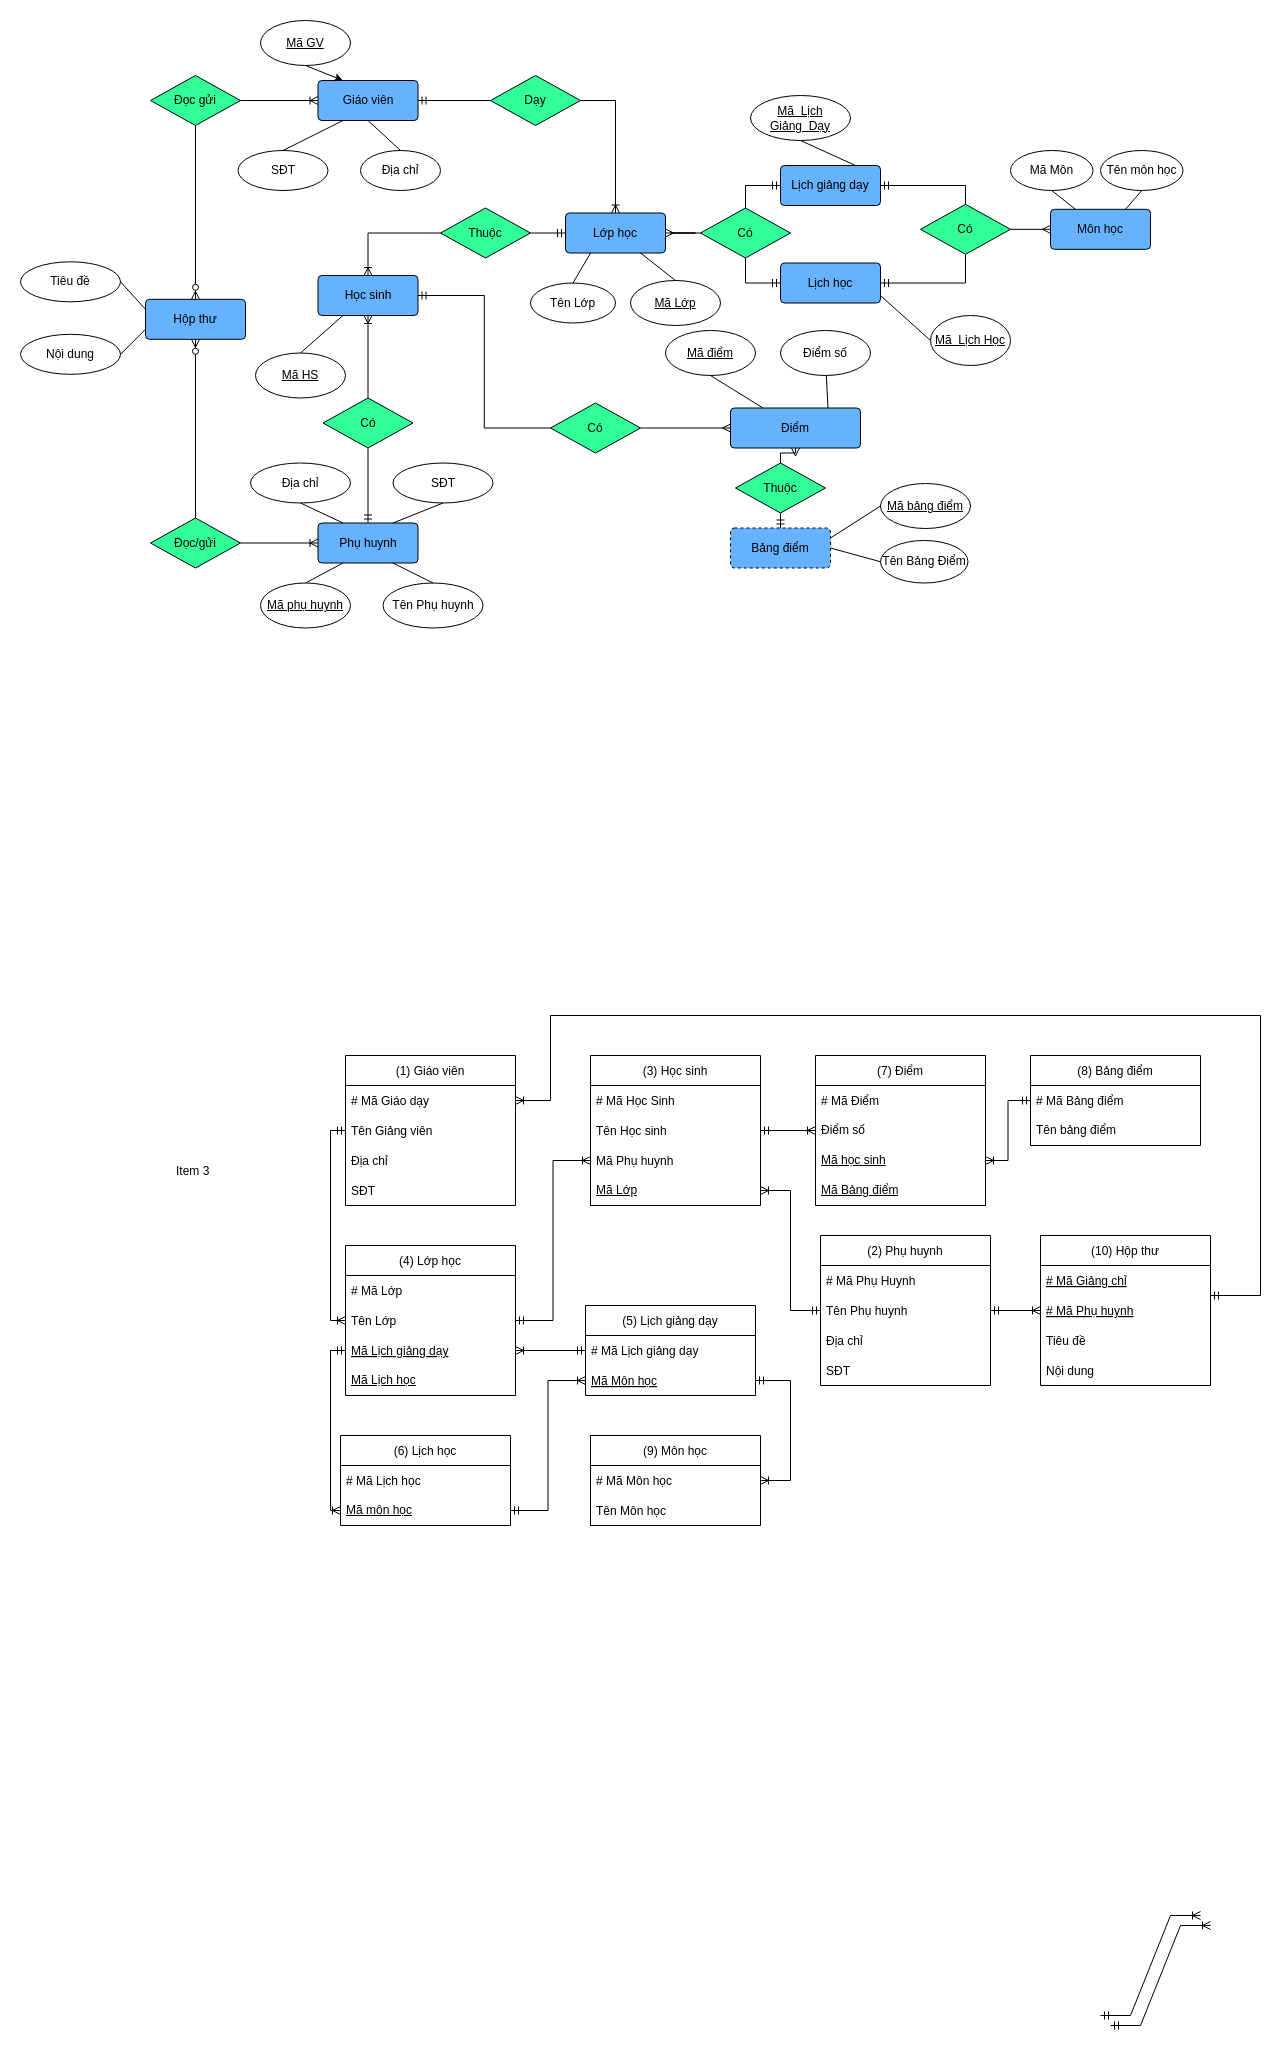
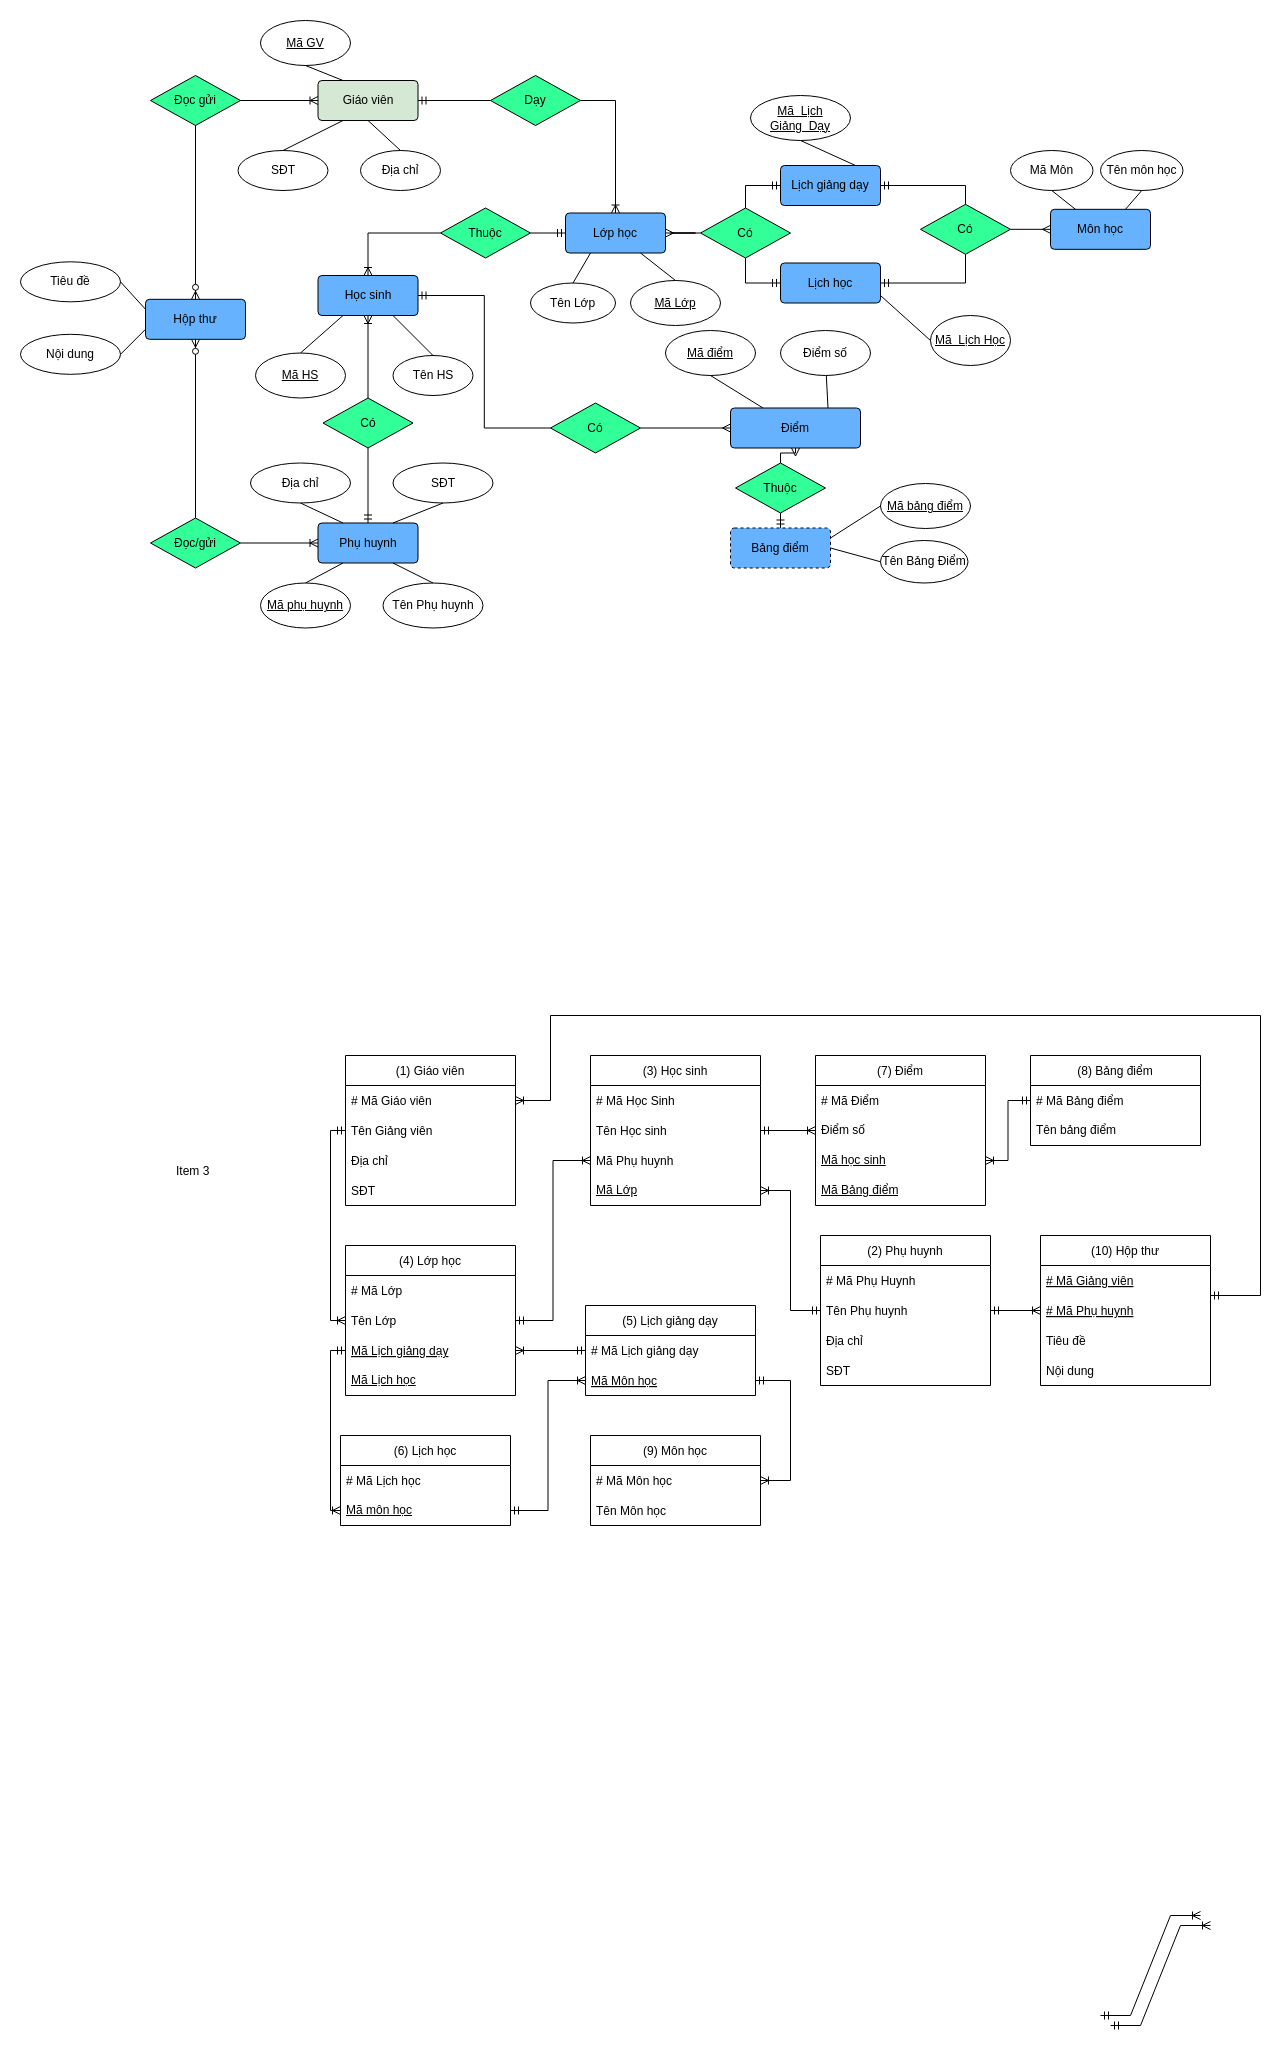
edge "Mã GV" -> "Giáo viên": arrowhead classic -> none
node "Giáo viên": fillcolor #66b2ff -> #d5e8d4
edge "Học sinh" -- "Tên HS": added
node "Tên HS": added
node "# Mã Giáo dạy": label "# Mã Giáo dạy" -> "# Mã Giáo viên"
node "# Mã Giảng chỉ": label "# Mã Giảng chỉ" -> "# Mã Giảng viên"
